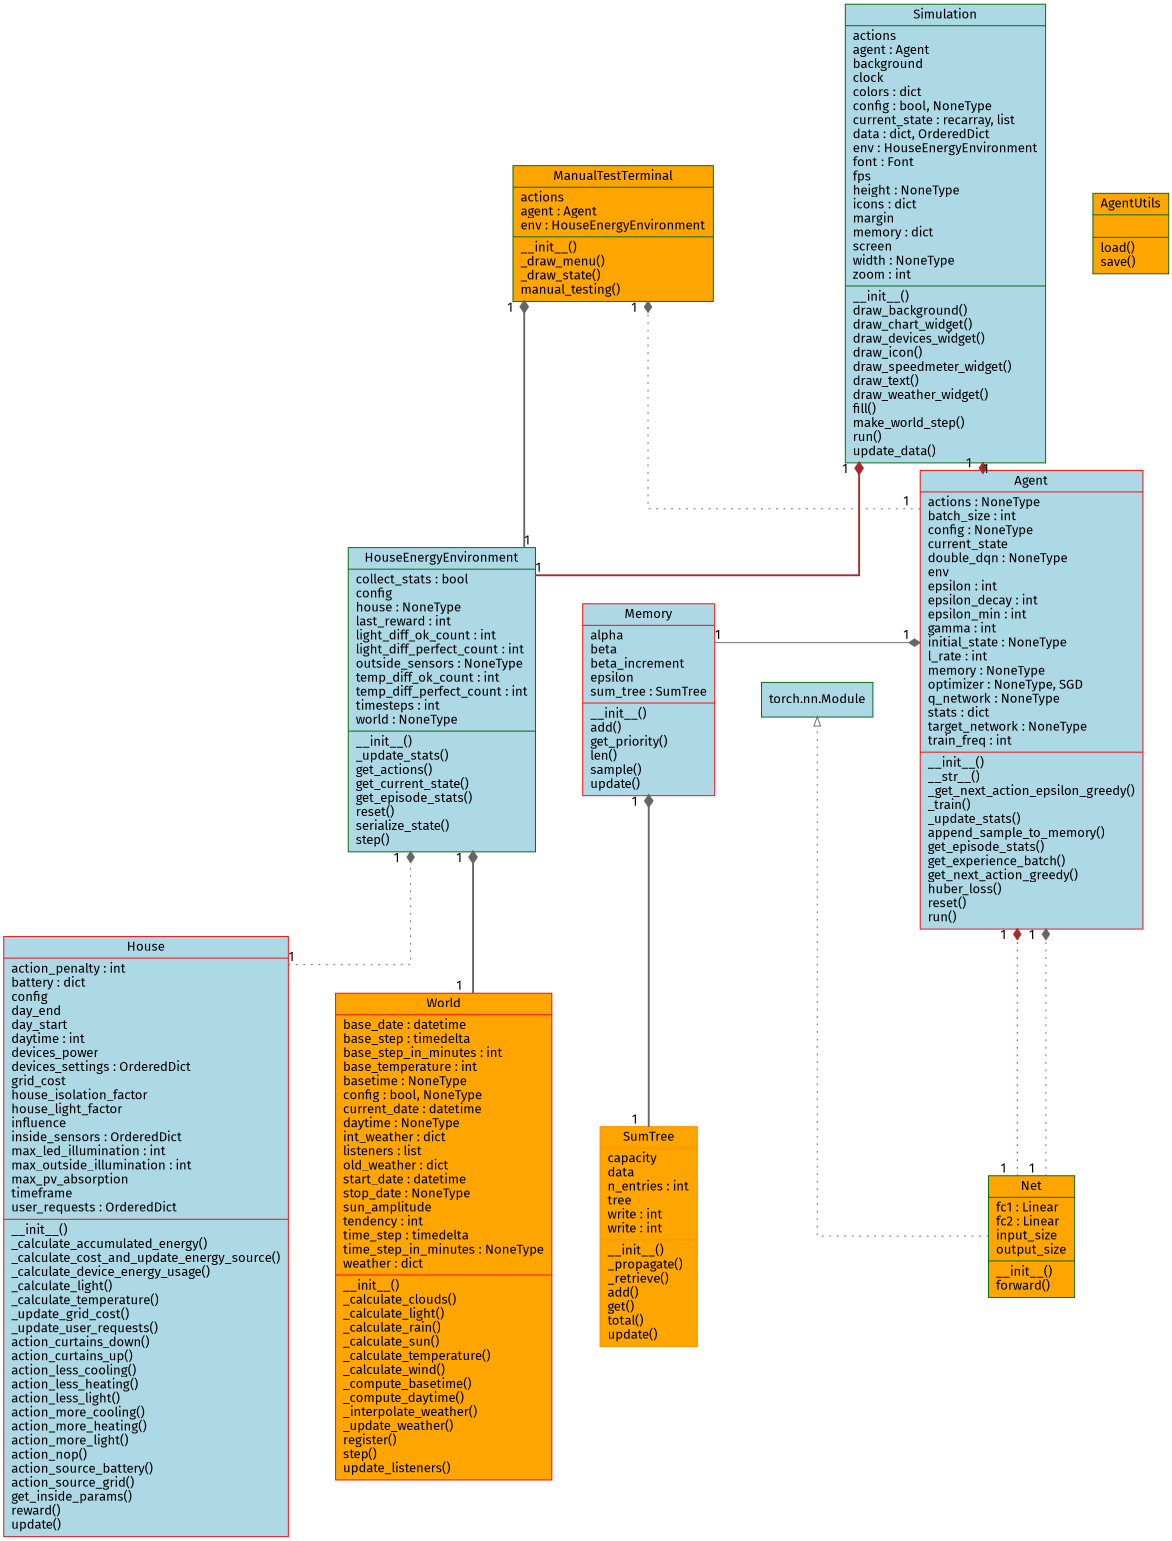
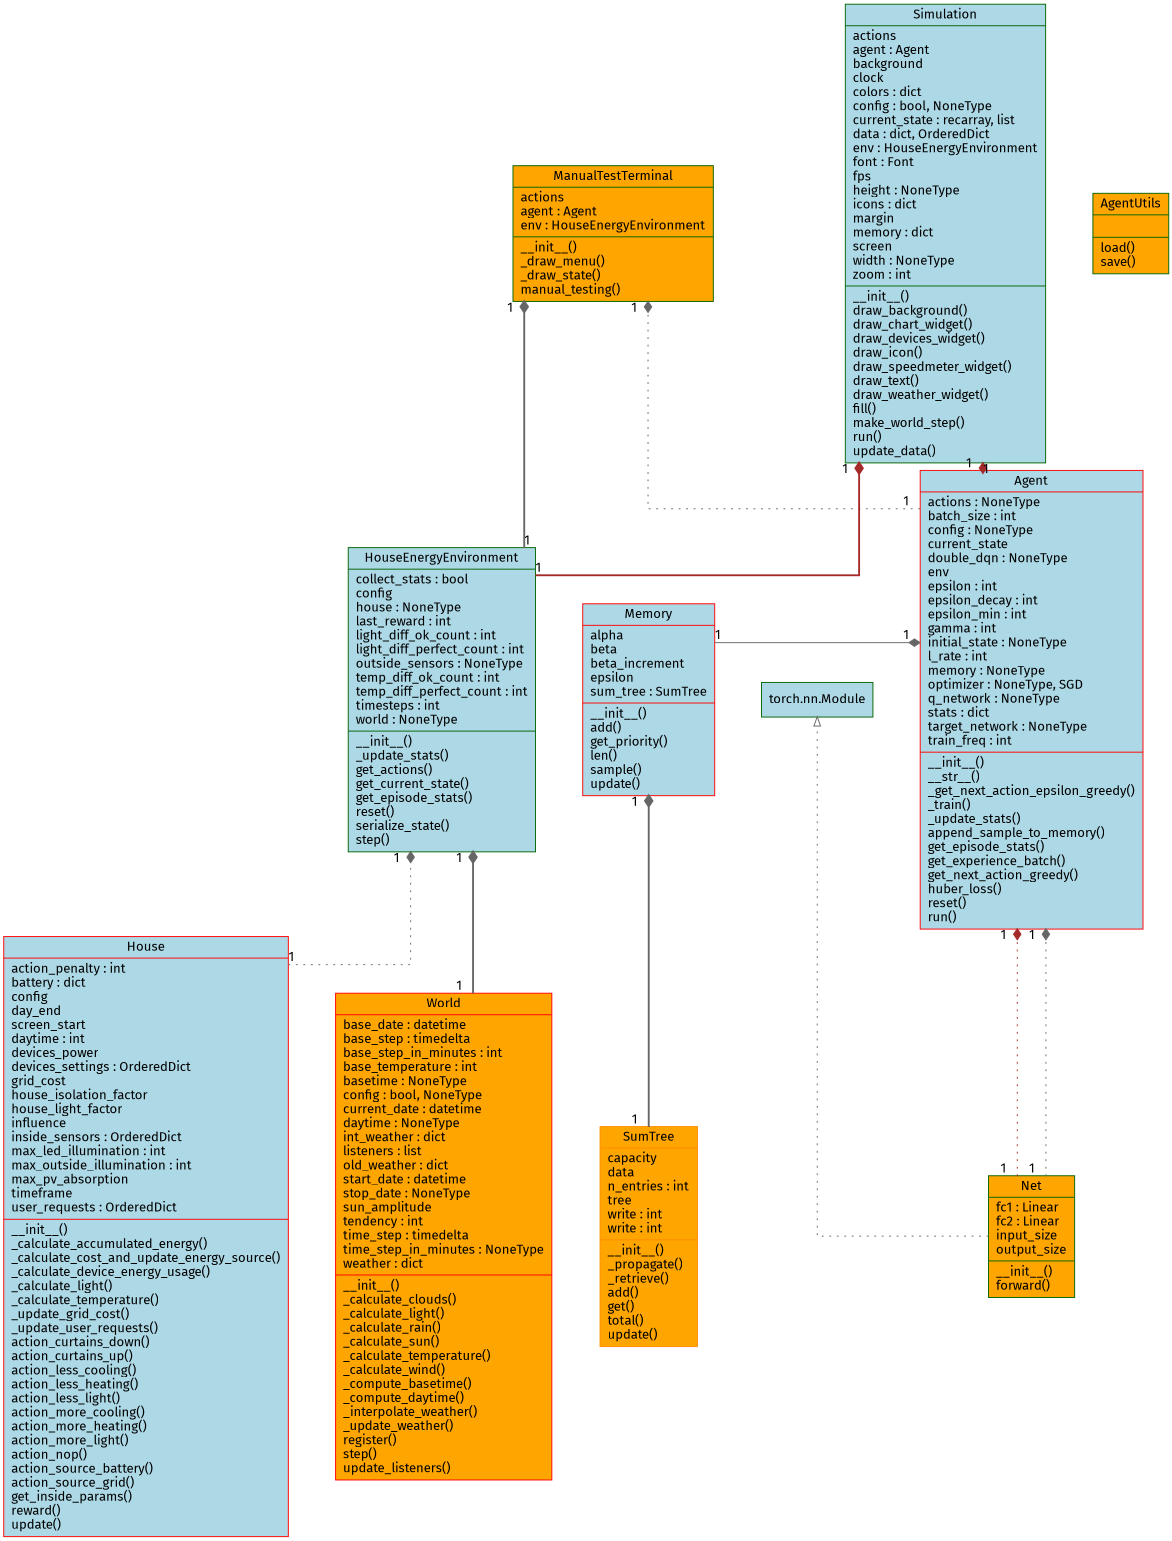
node "House": text "day_start" -> "screen_start"
